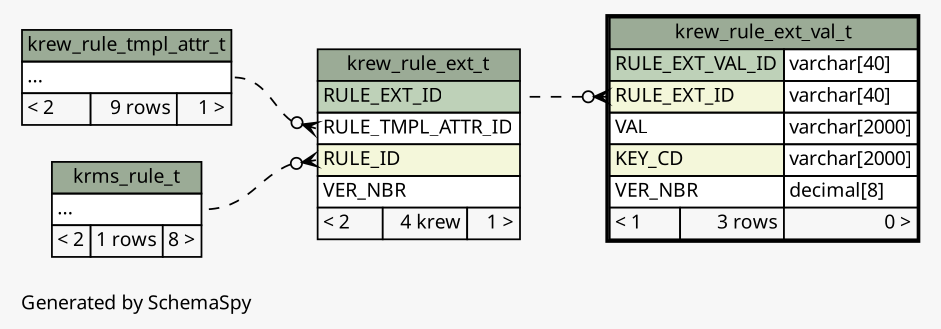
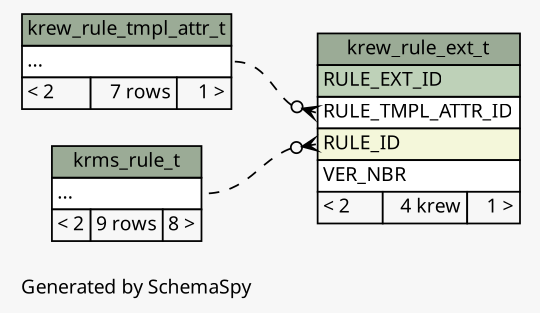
node "krew_rule_tmpl_attr_t": text "9 rows" -> "7 rows"
node "krew_rule_ext_val_t": removed
node "krms_rule_t": text "1 rows" -> "9 rows"
